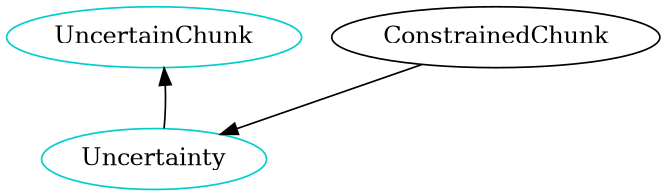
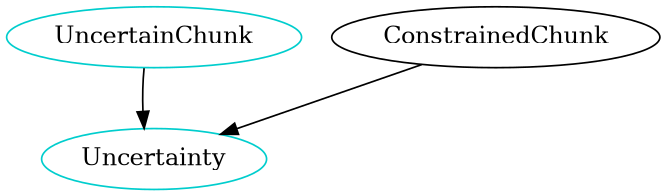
edge "Uncertainty" -> "UncertainChunk": reversed
